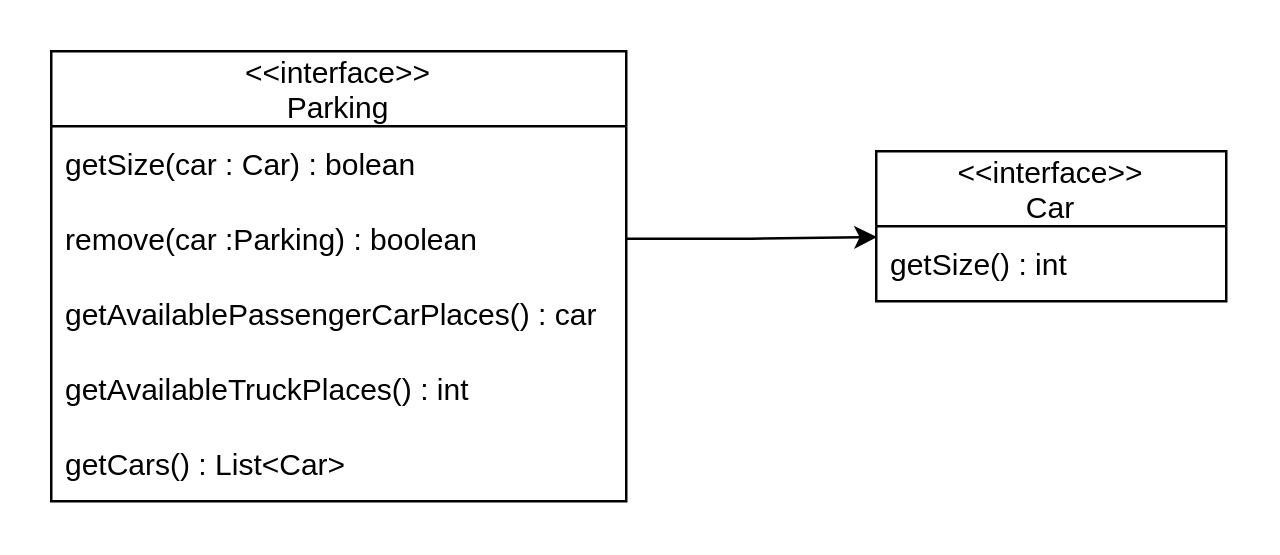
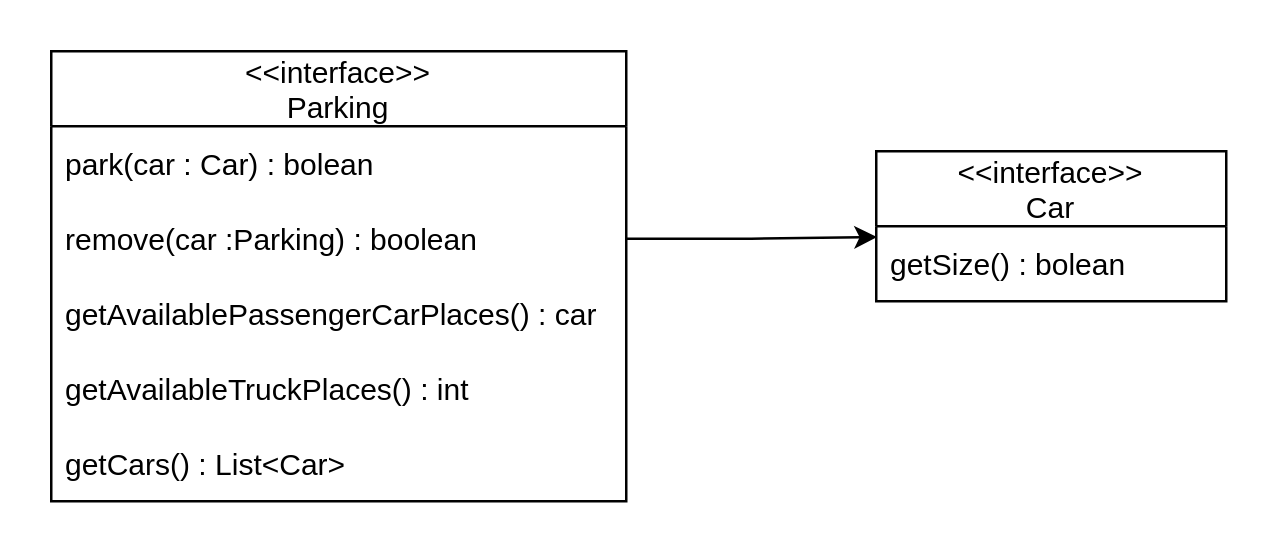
node "getSize(car : Car) : bolean": label "getSize(car : Car) : bolean" -> "park(car : Car) : bolean"
node "getSize() : int": label "getSize() : int" -> "getSize() : bolean"
